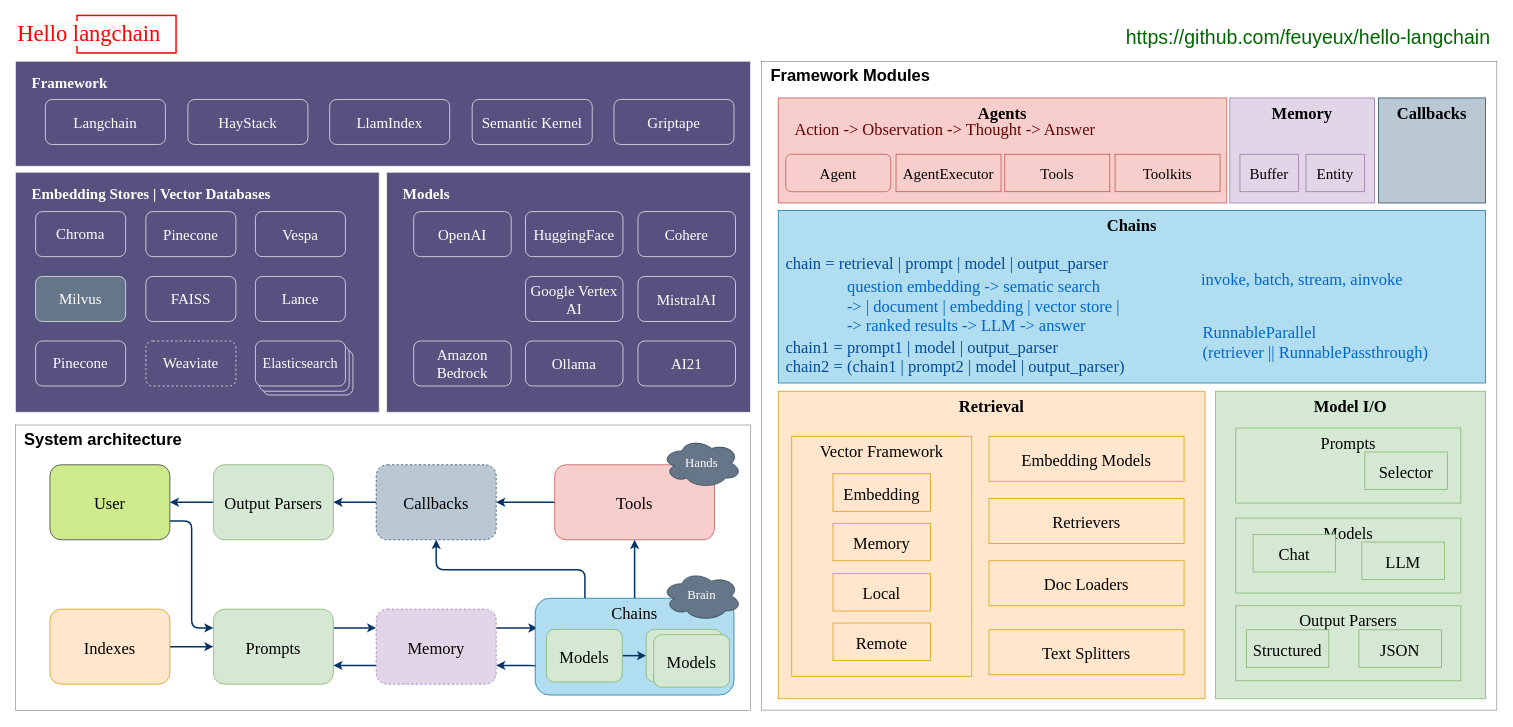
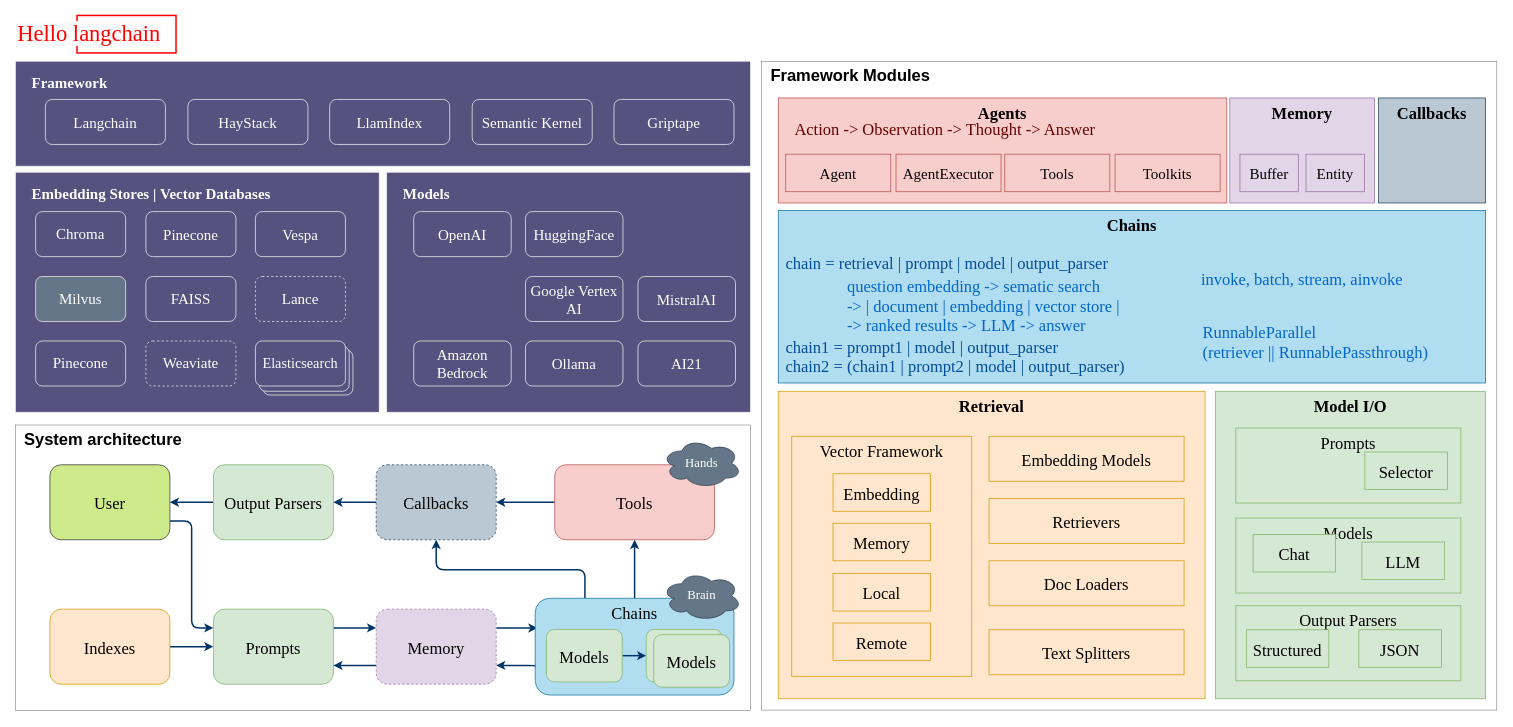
node "https://github.com/feuyeux/hello-langchain": removed
node "Agent": shape rounded rectangle -> rectangle
node "Cohere": removed
node "Lance": style solid -> dashed
